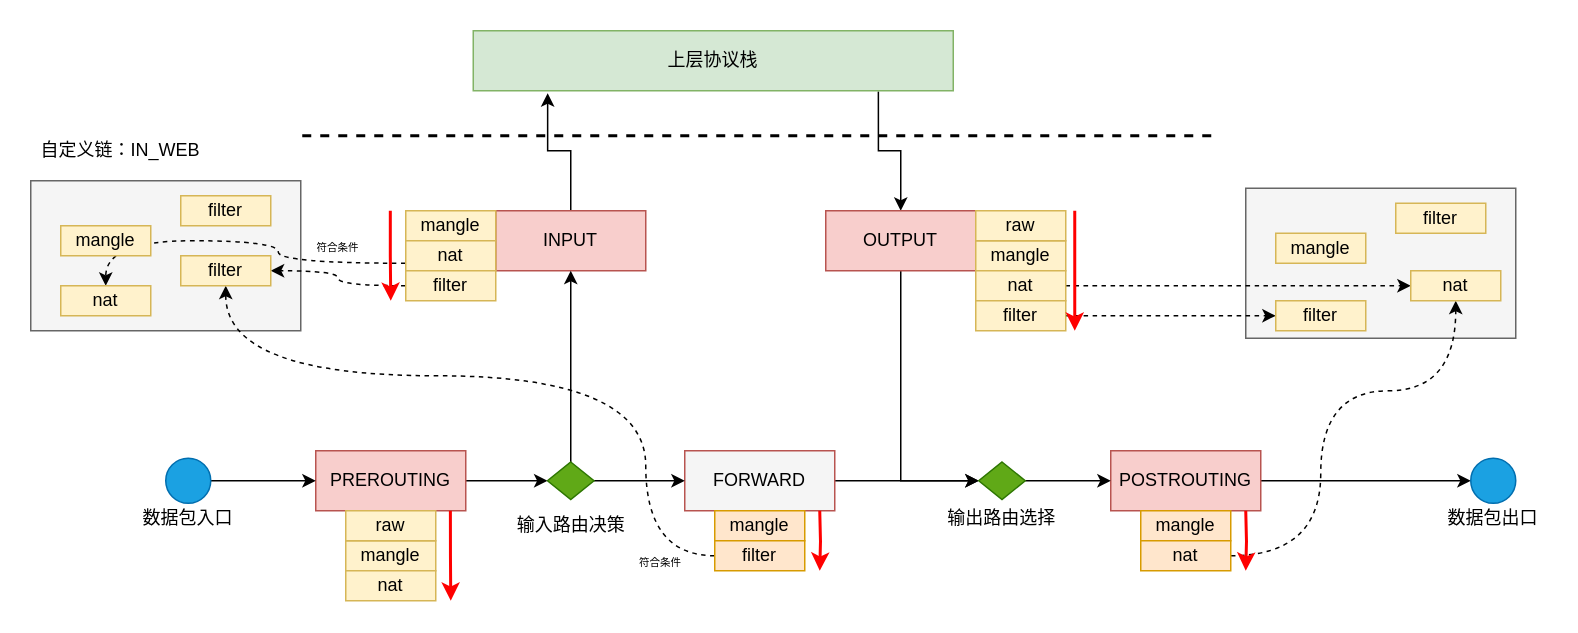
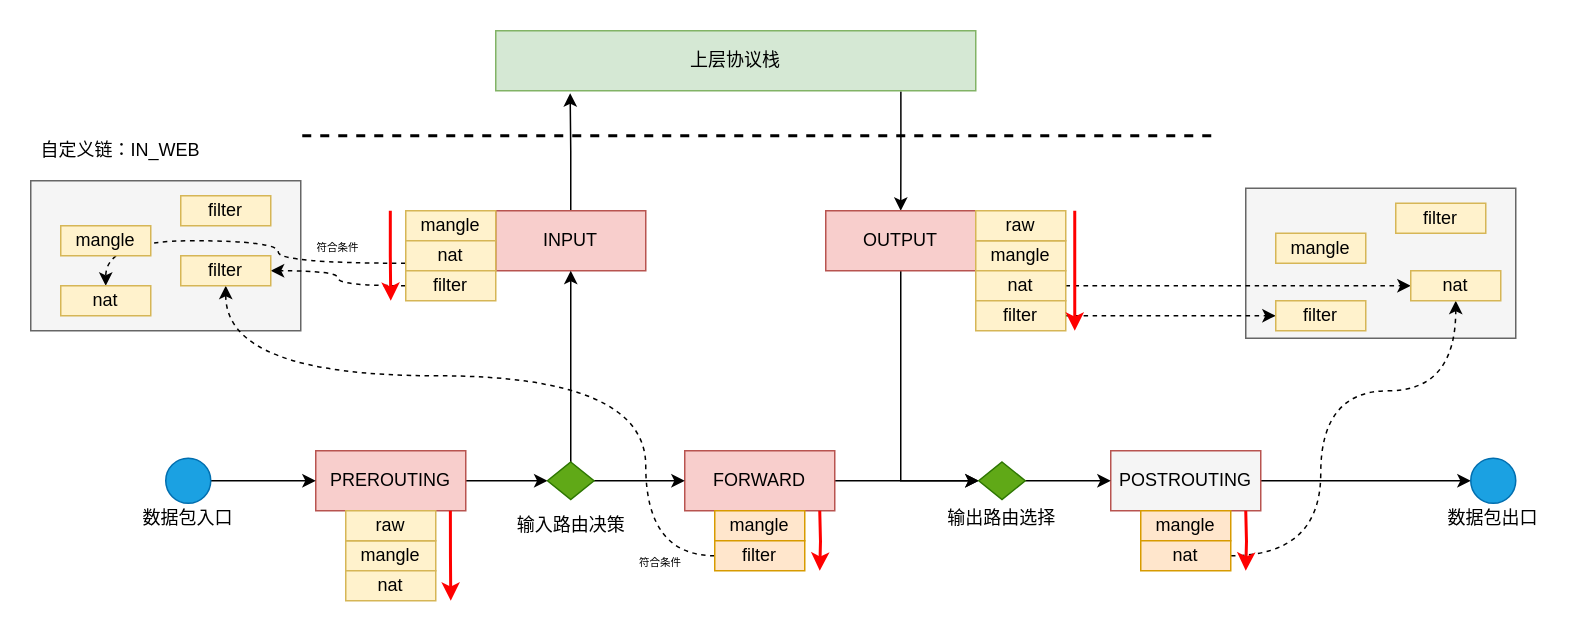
node "上层协议栈": moved (713, 61) -> (736, 61)
node "FORWARD": fillcolor #f5f5f5 -> #f8cecc
node "POSTROUTING": fillcolor #f8cecc -> #f5f5f5
